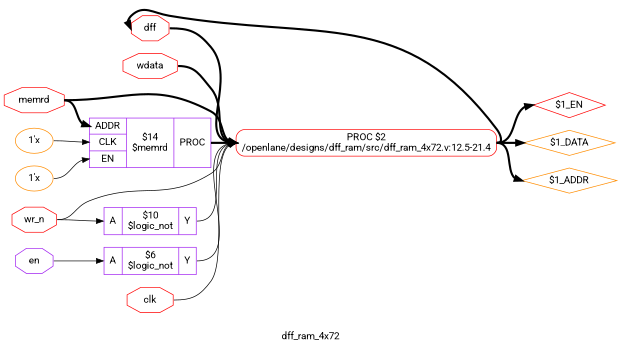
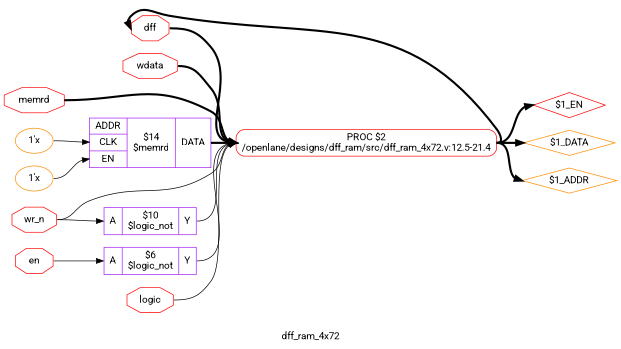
edge "memrd" -> "ADDR": removed
node "ADDR": text "PROC" -> "DATA"
node "en": color purple -> red
node "clk": label "clk" -> "logic"
